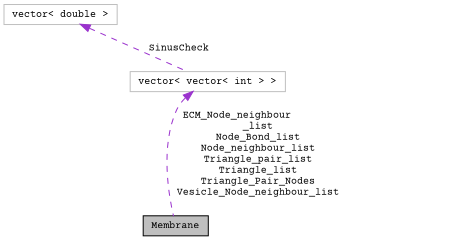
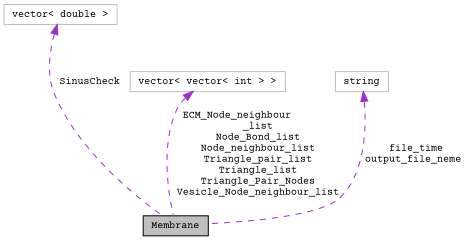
edge "vector< vector< int > >" -> "vector< double >": now "Membrane" -> "vector< double >"
node "string": added
